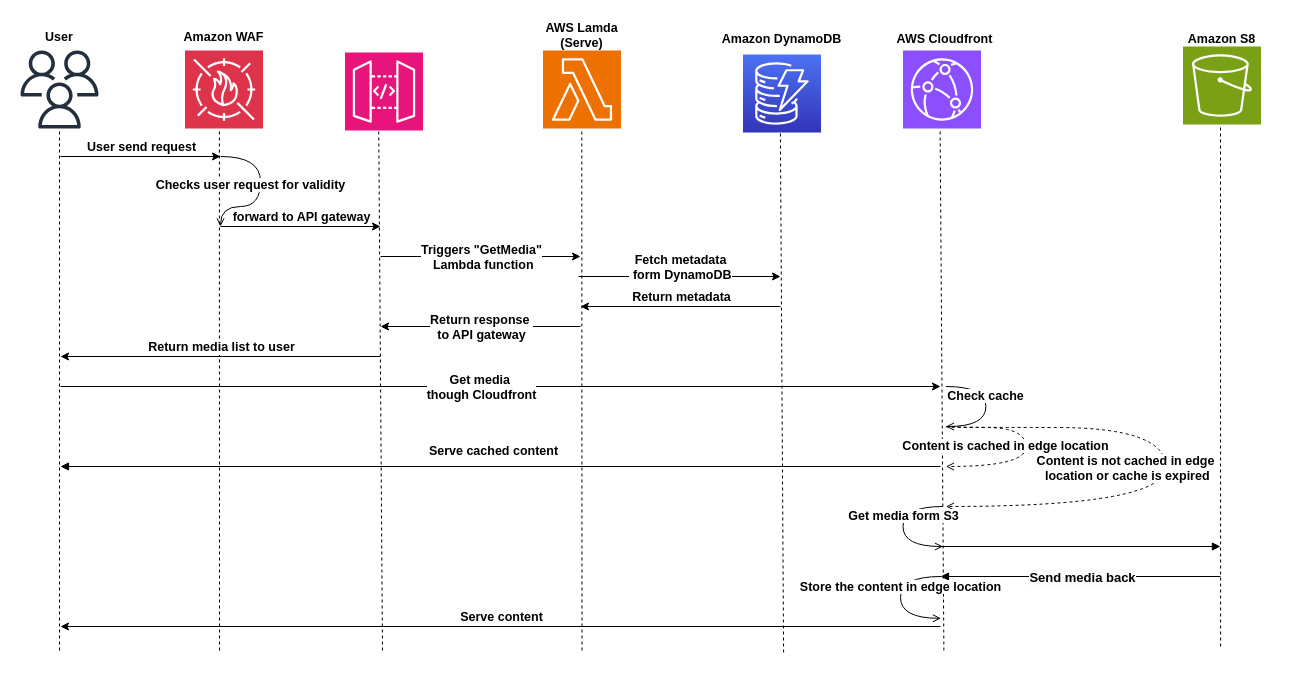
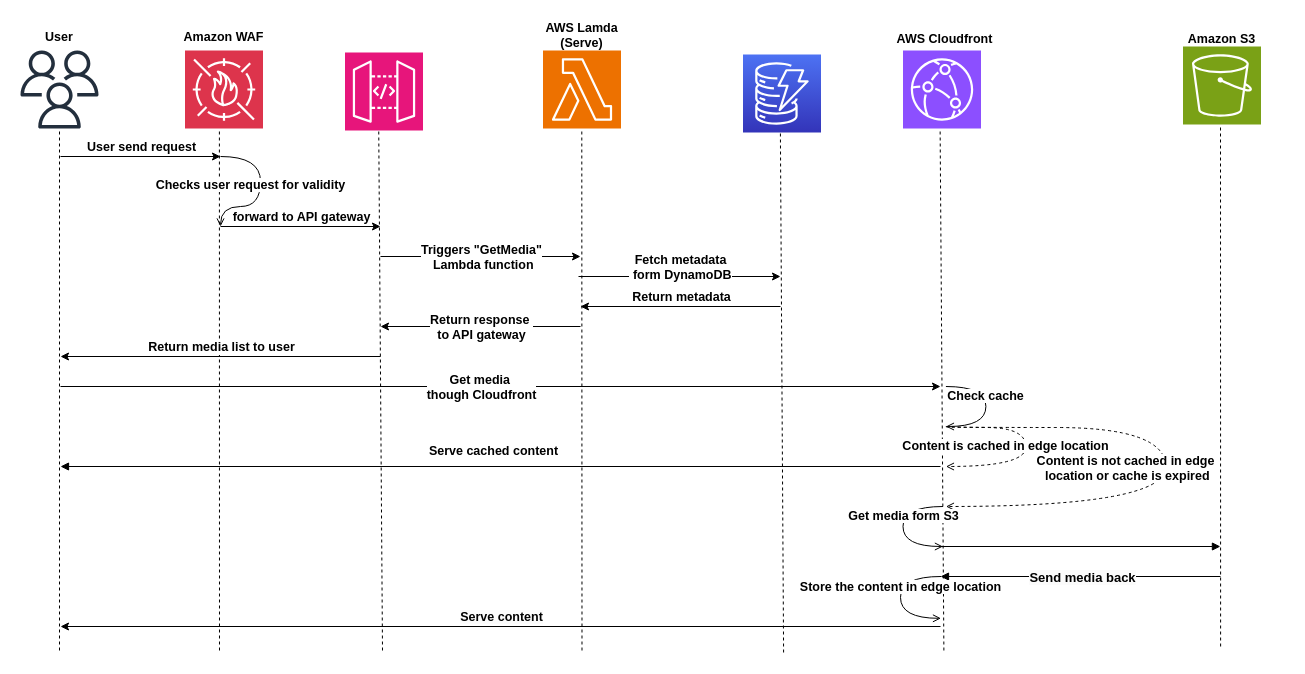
node "Amazon DynamoDB": removed
node "Amazon S8": label "Amazon S8" -> "Amazon S3"
